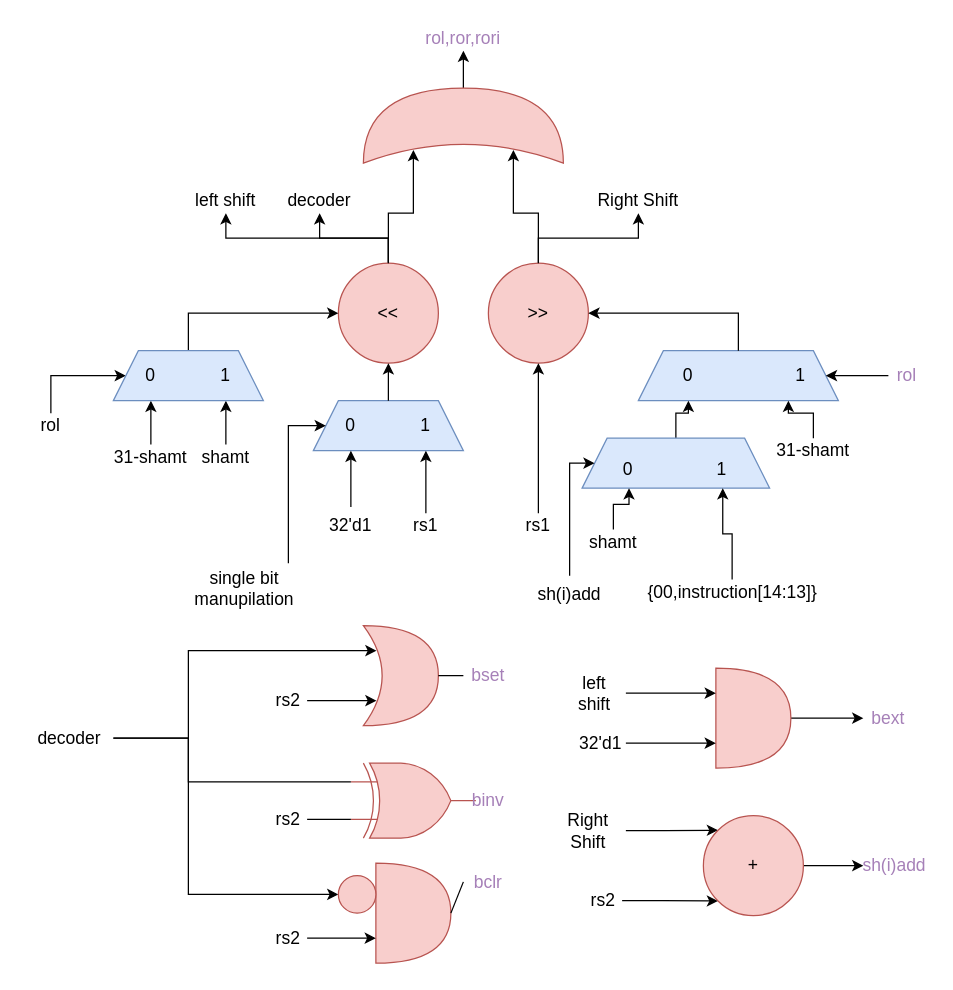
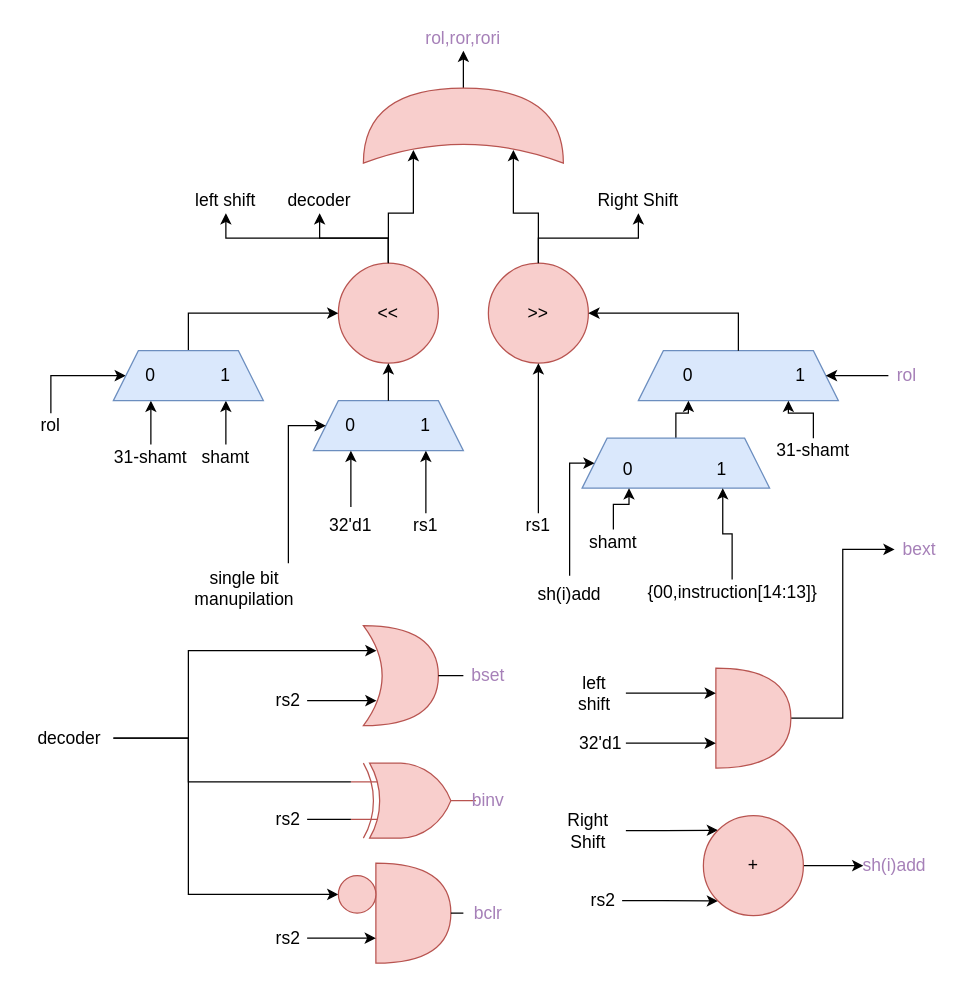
node "bext": moved (888, 718) -> (919, 549)
node "bclr": moved (488, 882) -> (488, 913)
